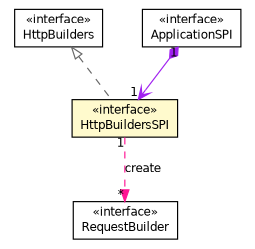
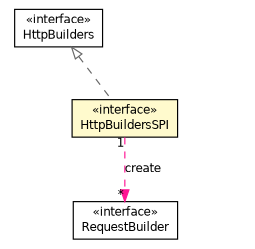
node "ApplicationSPI": removed
